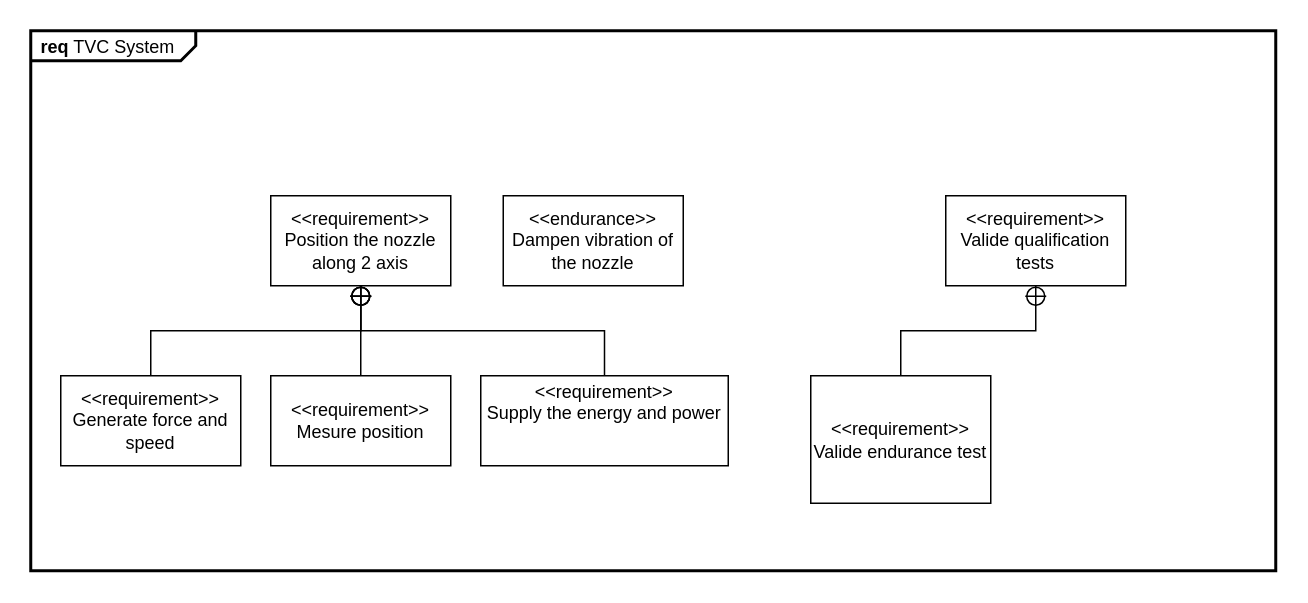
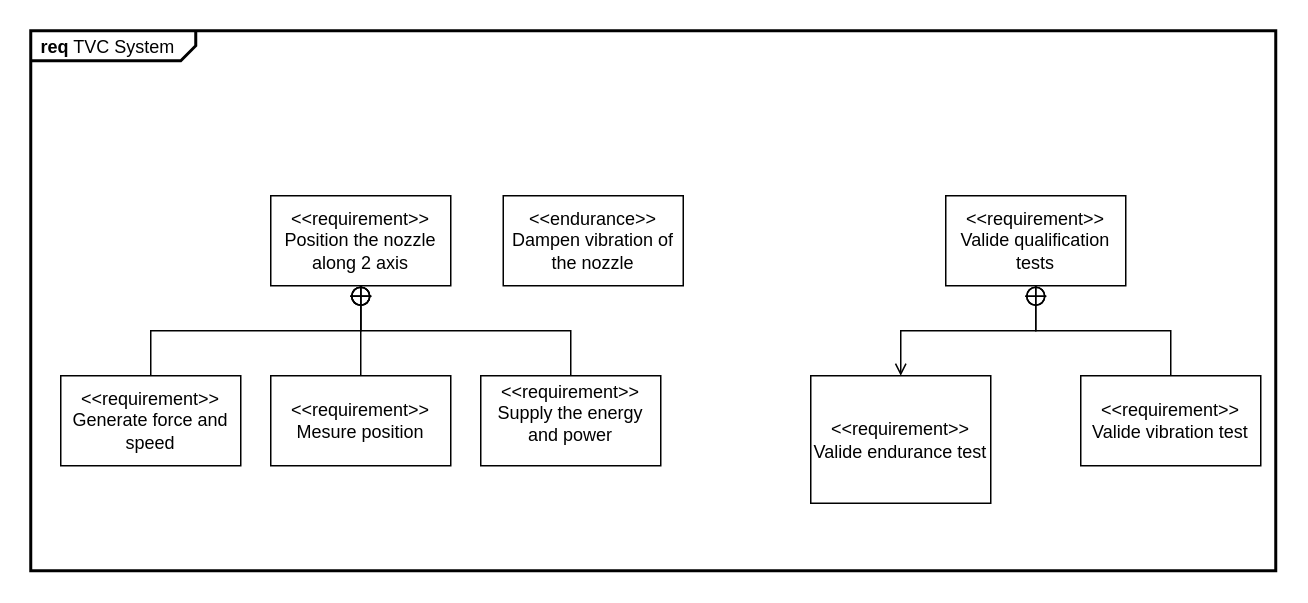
edge "<<requirement>> Valide vibration test" -> "<<requirement>> Valide qualification tests": added
edge "<<requirement>> Valide endurance test" -> "<<requirement>> Valide qualification tests": arrowhead none -> open
node "<<requirement>> Supply the energy and power": size 248x90 -> 180x90
node "<<requirement>> Valide vibration test": added
